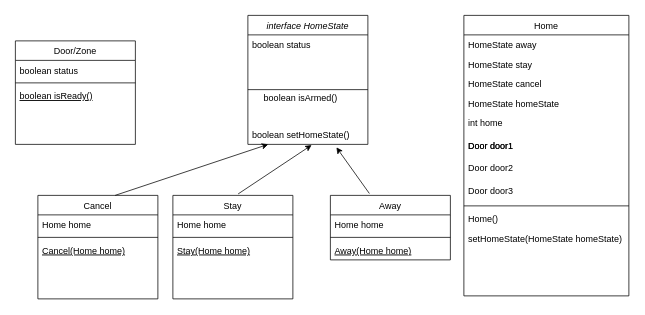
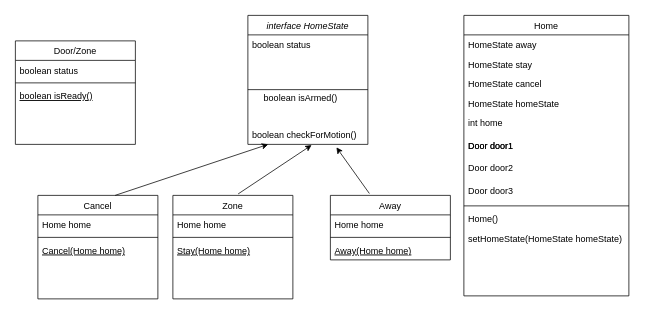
node "boolean setHomeState()": label "boolean setHomeState()" -> "boolean checkForMotion()"
node "Stay": label "Stay" -> "Zone"
